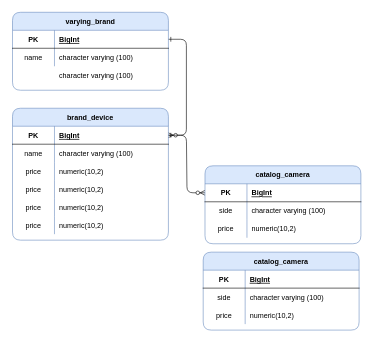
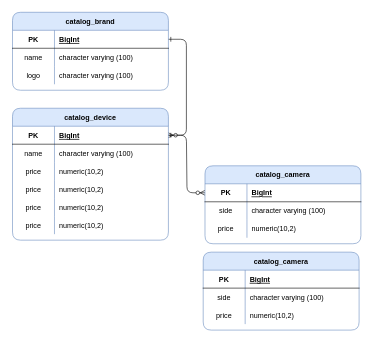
node "varying_brand": label "varying_brand" -> "catalog_brand"
node "logo": added
node "brand_device": label "brand_device" -> "catalog_device"
